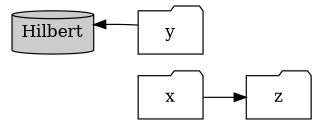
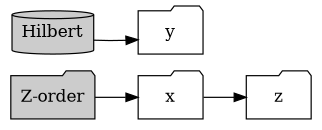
edge "y" -> "Hilbert": reversed
node "Z-order": added
